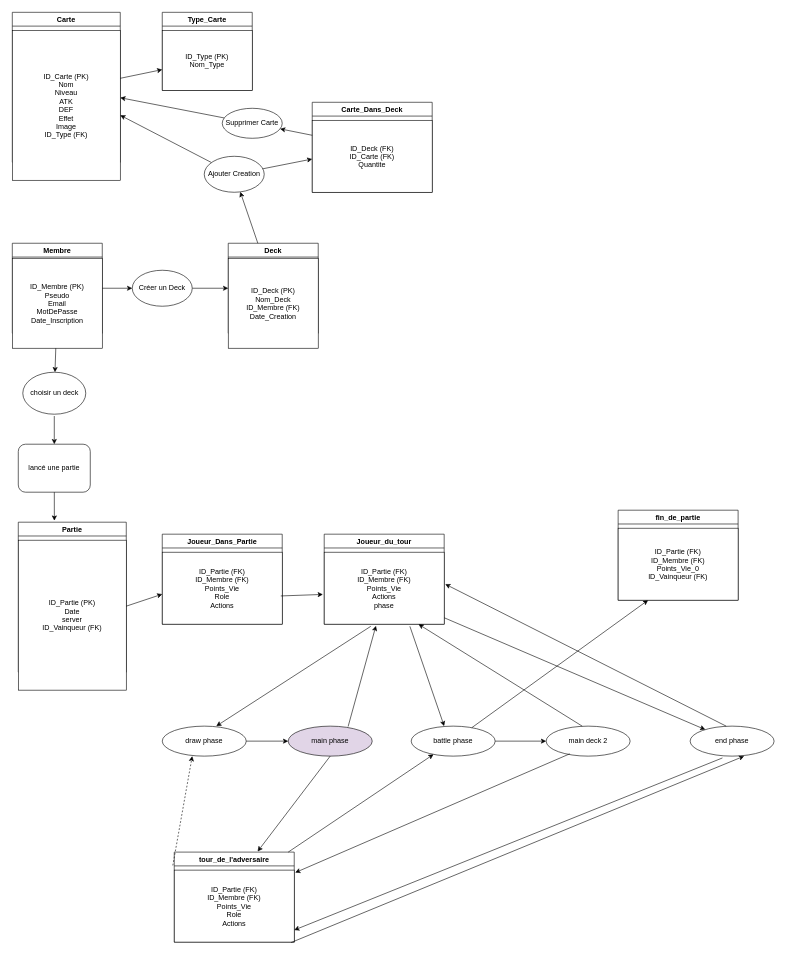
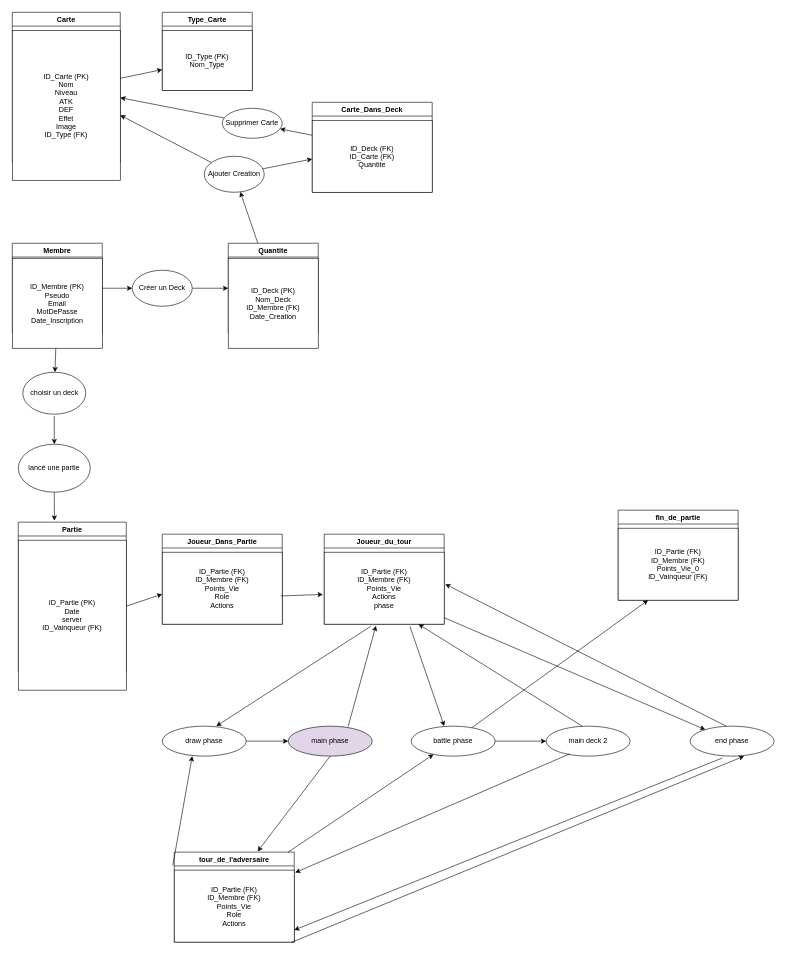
node "Deck": label "Deck" -> "Quantite"
node "lancé une partie": shape rounded rectangle -> ellipse
edge "tour_de_l'adversaire" -> "draw phase": style dashed -> solid
